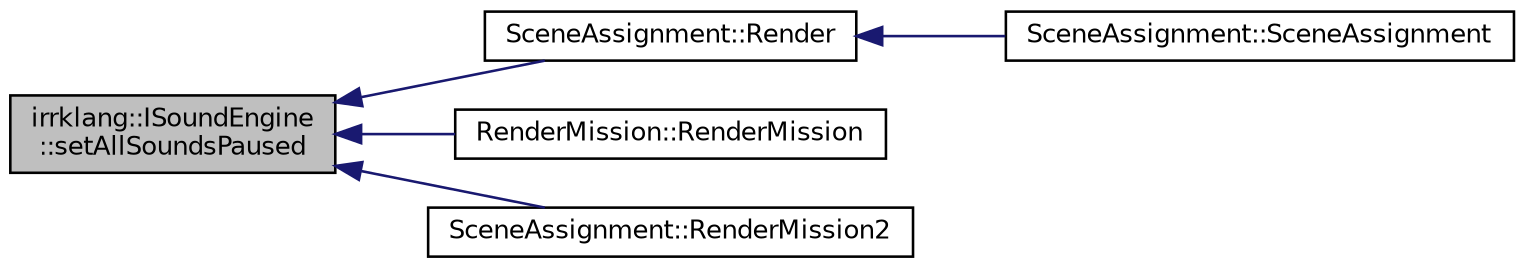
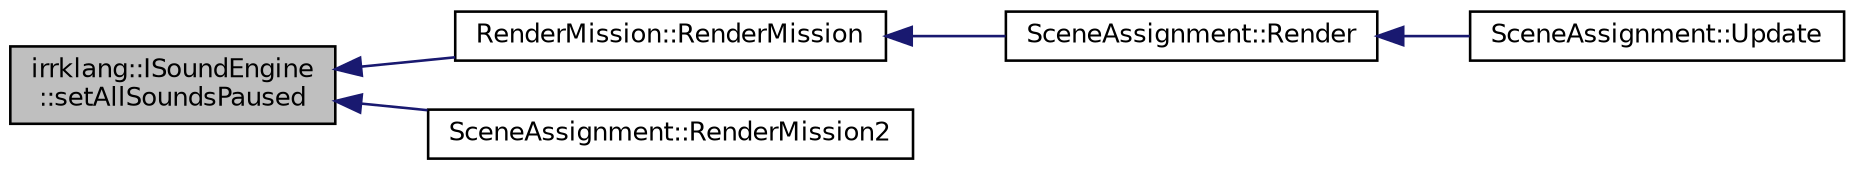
node "SceneAssignment::SceneAssignment": label "SceneAssignment::SceneAssignment" -> "SceneAssignment::Update"
edge "SceneAssignment::Render" -> "irrklang::ISoundEngine ::setAllSoundsPaused": now "SceneAssignment::Render" -> "RenderMission::RenderMission"
